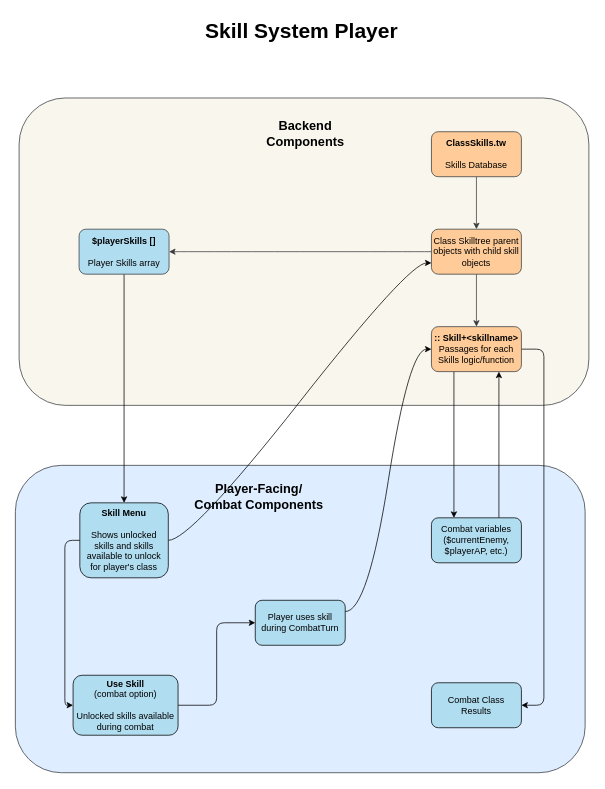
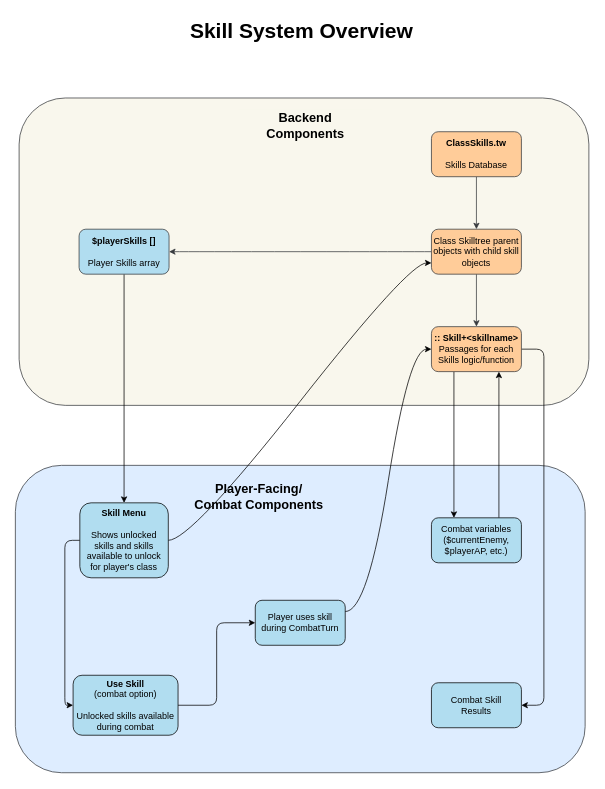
node "Skill System Player": label "Skill System Player" -> "Skill System Overview"
node "Backend Components": moved (306, 134) -> (306, 126)
node "Combat Class Results": label "Combat Class Results" -> "Combat Skill Results"
